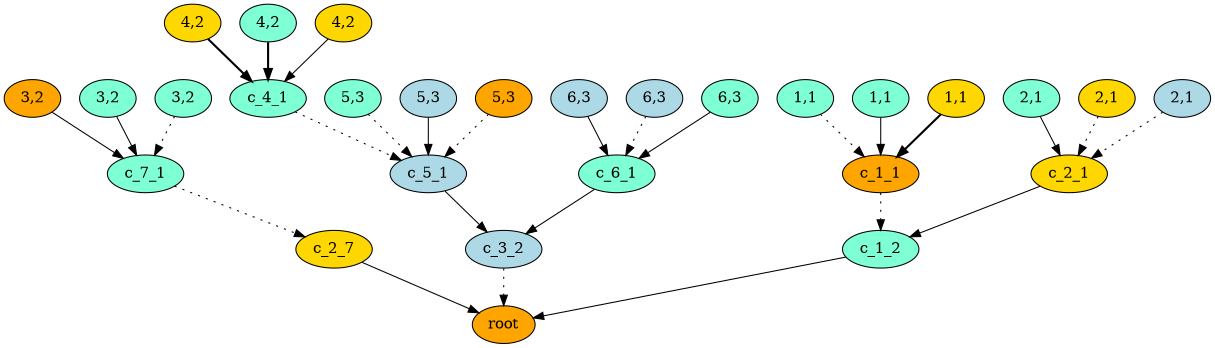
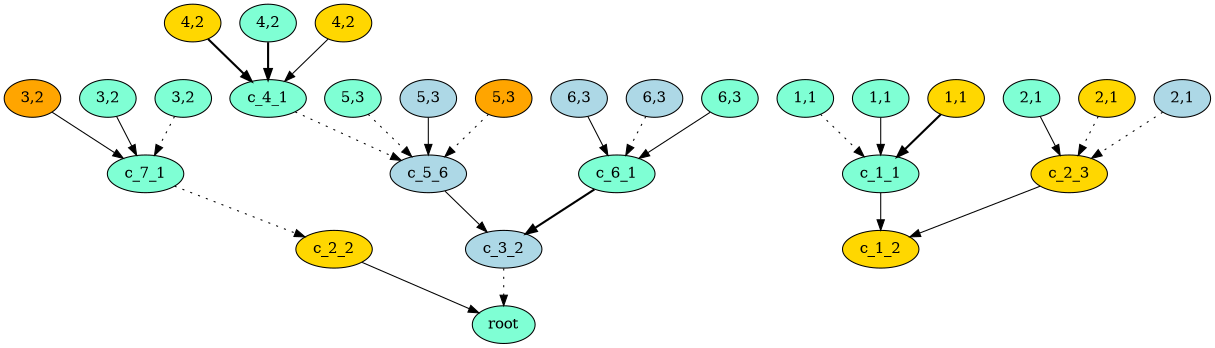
node "c_5_1": label "c_5_1" -> "c_5_6"
node "c_1_1": fillcolor orange -> aquamarine
node "c_2_1": label "c_2_1" -> "c_2_3"
edge "c_1_1" -> "c_1_2": style dotted -> solid
edge "c_6_1" -> "c_3_2": style solid -> bold
node "c_2_7": label "c_2_7" -> "c_2_2"
node "c_1_2": fillcolor aquamarine -> gold
edge "c_1_2" -> "root": removed
node "root": fillcolor orange -> aquamarine
